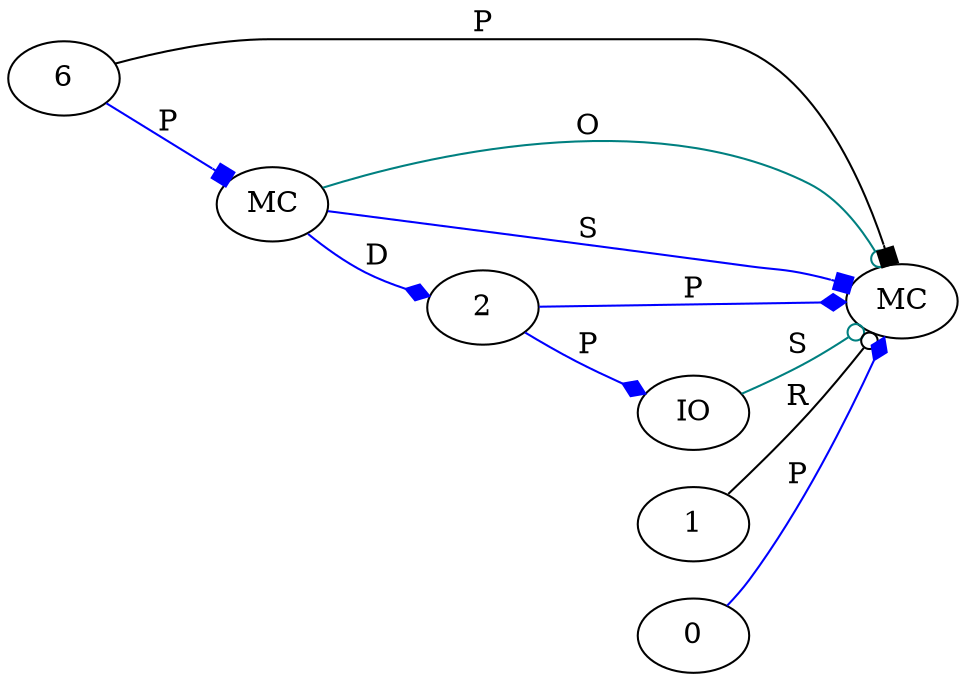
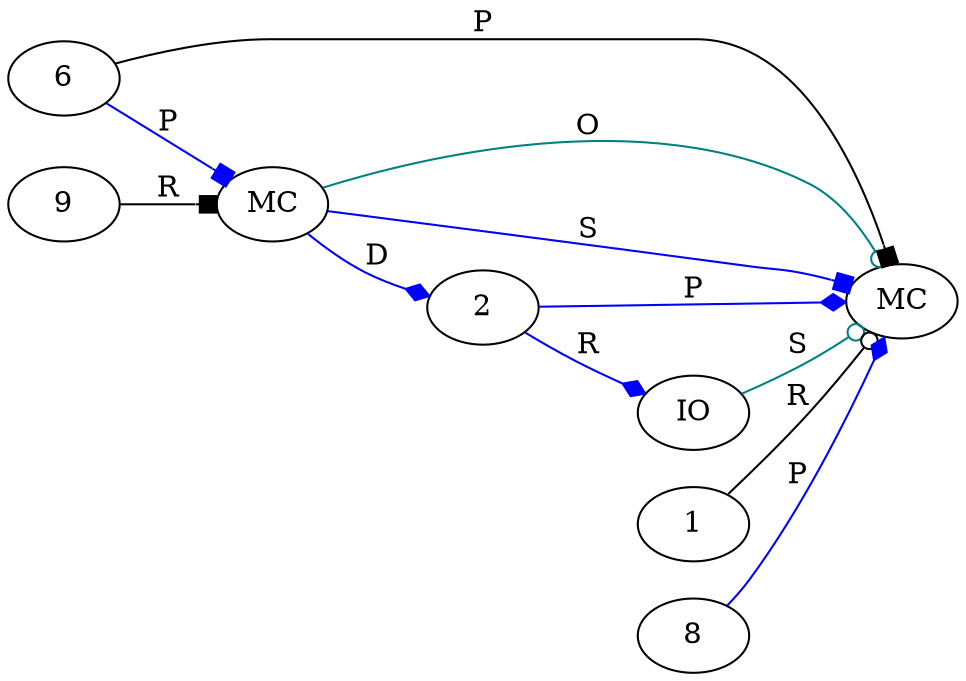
node "9": added
edge "2" -> "IO": label "P" -> "R"
node "0": label "0" -> "8"
